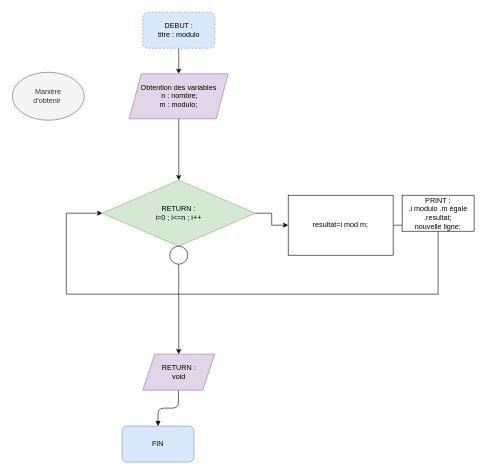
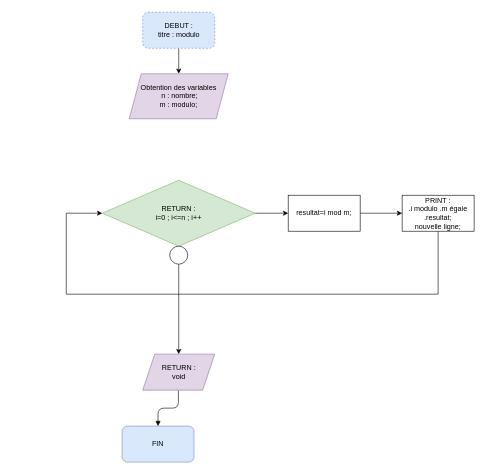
node "Manière d'obtenir": removed
edge "Obtention des variables n : nombre; m : modulo;" -> "RETURN : i=0 ; i<=n ; i++": removed
node "resultat=i mod m;": size 105x60 -> 72x36
